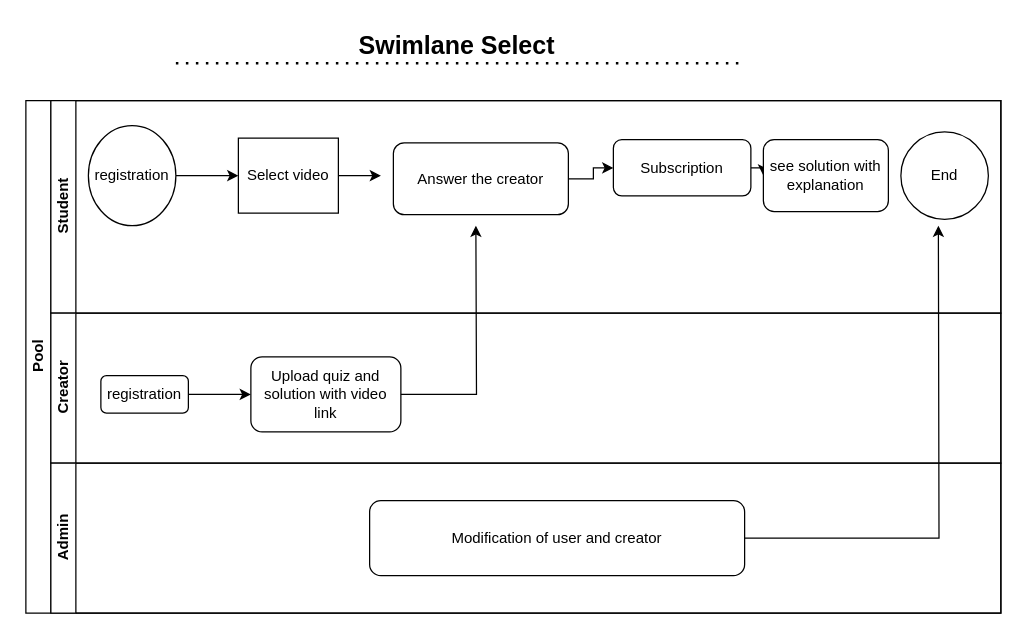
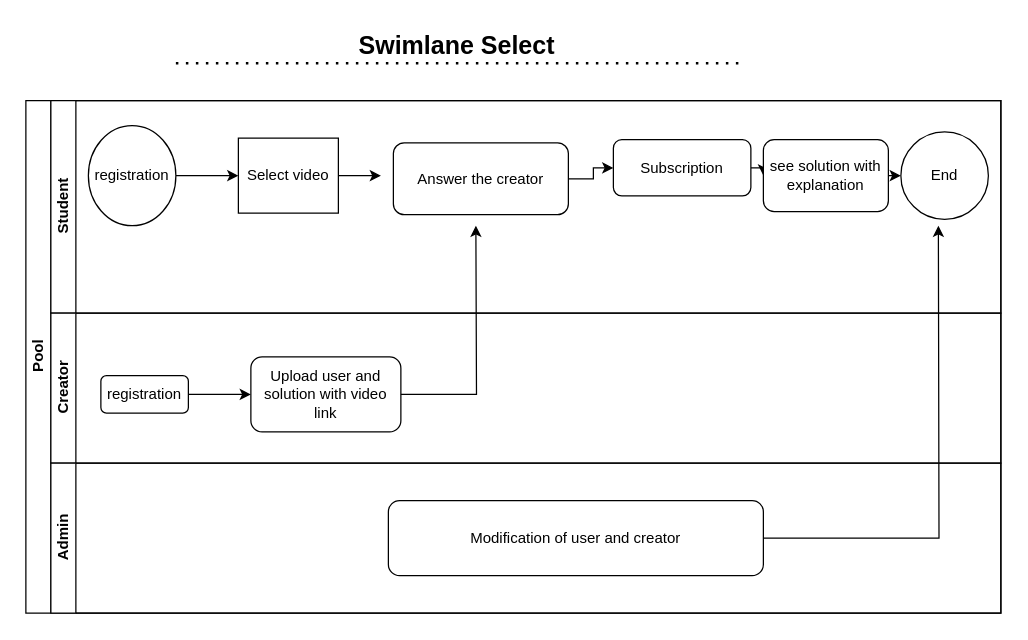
edge "see solution with explanation" -> "End": added
node "Upload quiz and solution with video link": label "Upload quiz and solution with video link" -> "Upload user and solution with video link"
node "Modification of user and creator": moved (557, 538) -> (576, 538)
